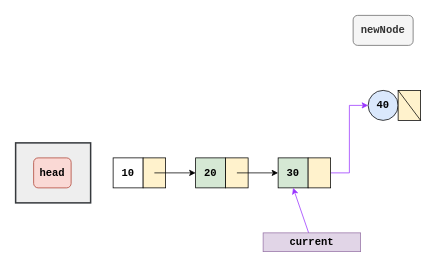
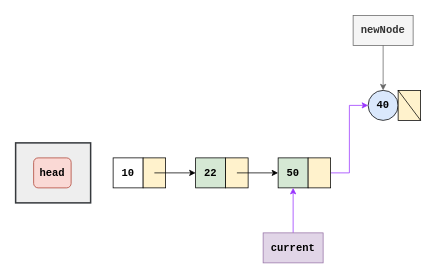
node "newNode": shape rounded rectangle -> rectangle
edge "newNode" -> "40": added
node "20": label "20" -> "22"
node "30": label "30" -> "50"
node "current": size 98x19 -> 60x30
